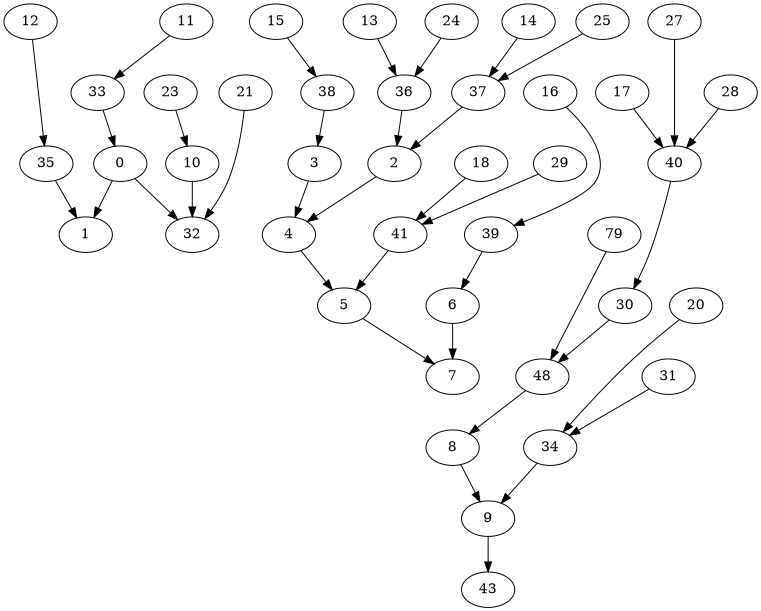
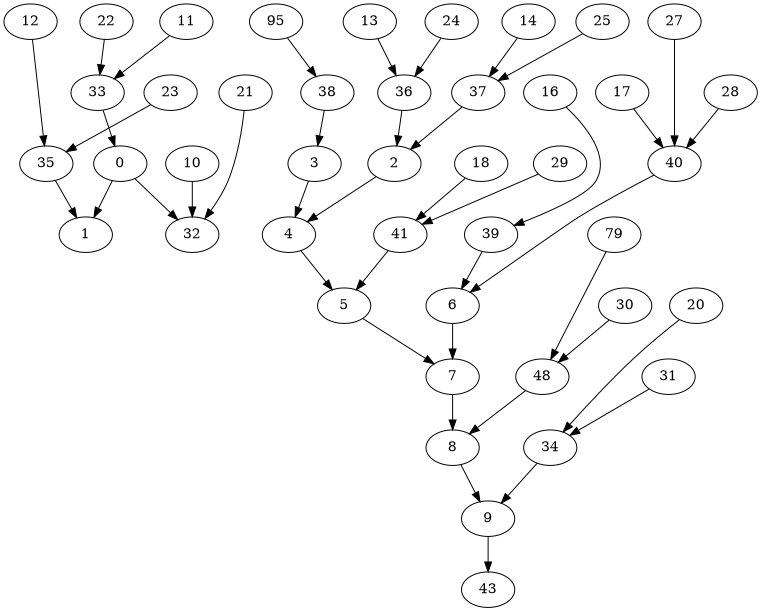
node "22": added
node "15": label "15" -> "95"
edge "23" -> "10": now "23" -> "35"
edge "40" -> "30": now "40" -> "6"
edge "7" -> "8": added
